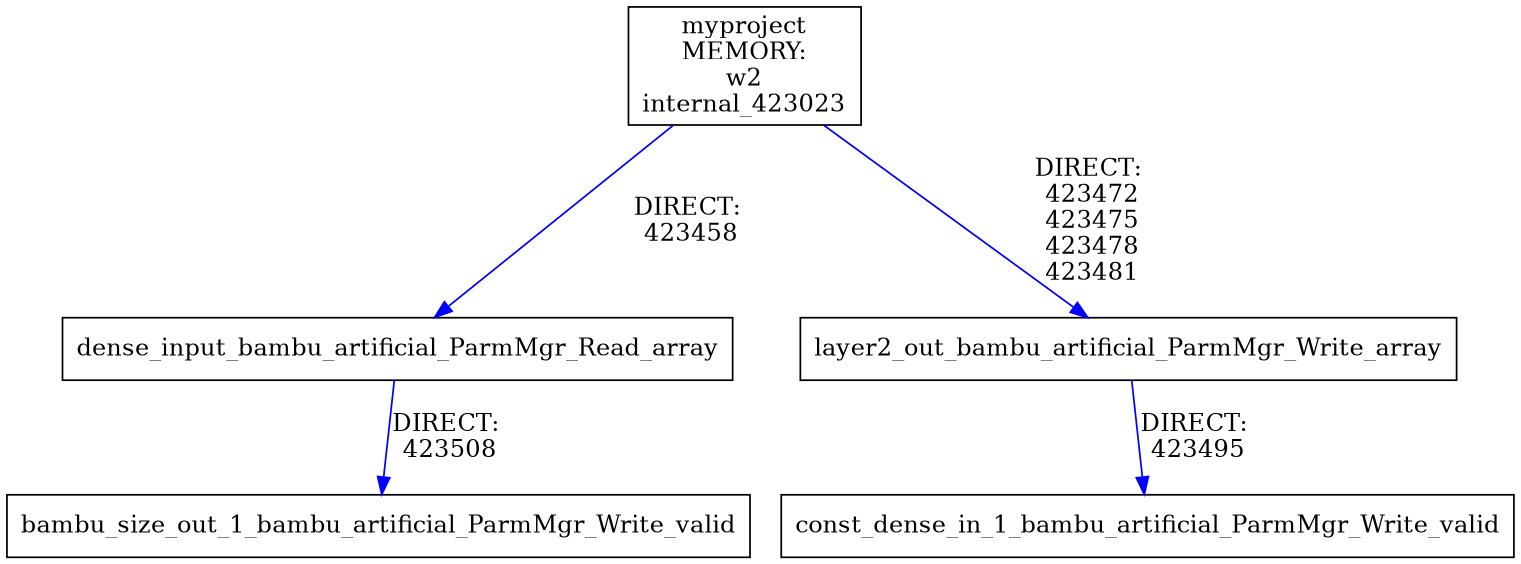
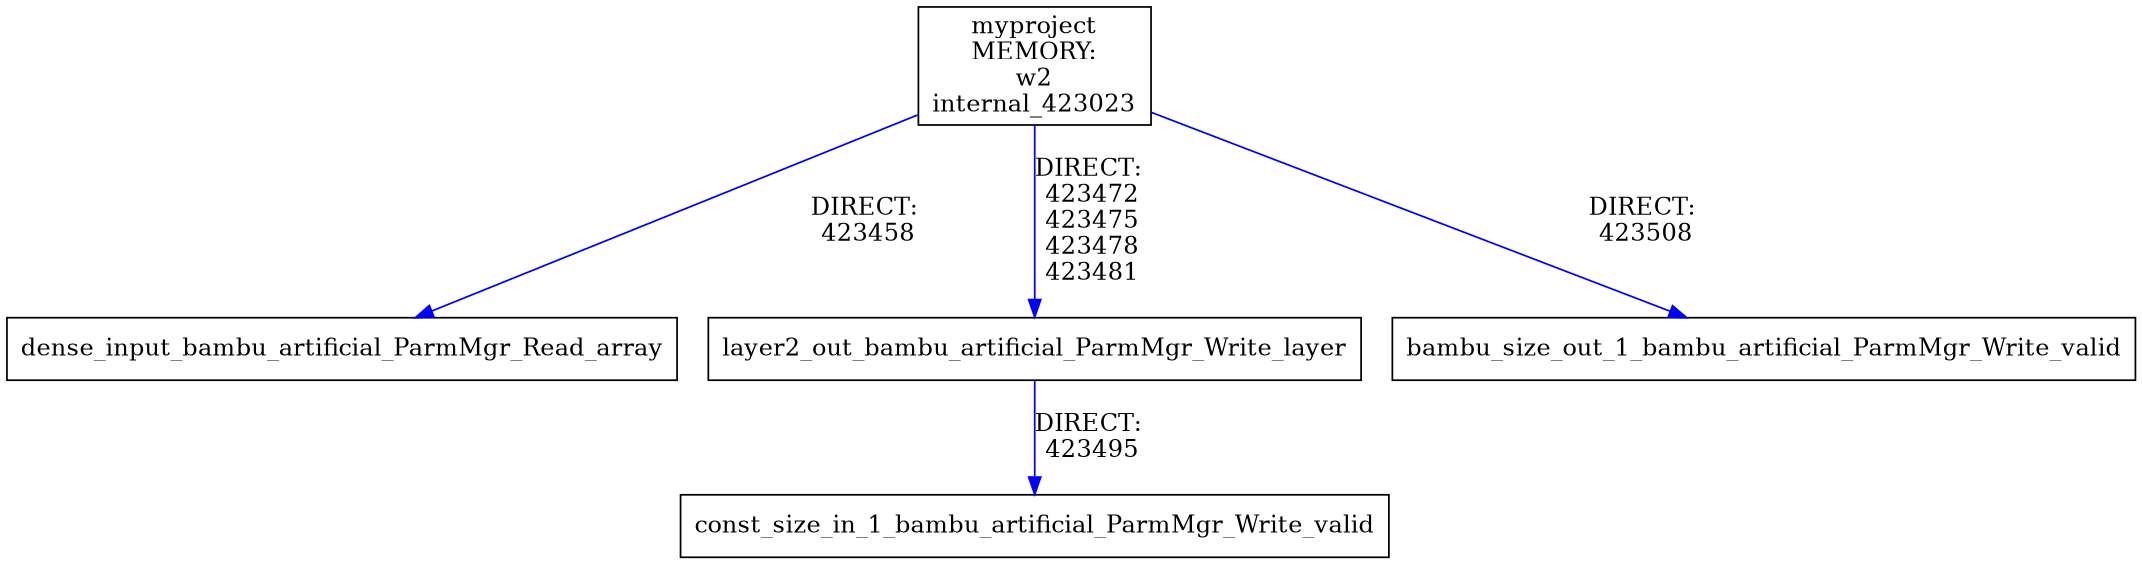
node "layer2_out_bambu_artificial_ParmMgr_Write_array": label "layer2_out_bambu_artificial_ParmMgr_Write_array" -> "layer2_out_bambu_artificial_ParmMgr_Write_layer"
edge "dense_input_bambu_artificial_ParmMgr_Read_array" -> "bambu_size_out_1_bambu_artificial_ParmMgr_Write_valid": now "myproject MEMORY: w2 internal_423023" -> "bambu_size_out_1_bambu_artificial_ParmMgr_Write_valid"
node "const_dense_in_1_bambu_artificial_ParmMgr_Write_valid": label "const_dense_in_1_bambu_artificial_ParmMgr_Write_valid" -> "const_size_in_1_bambu_artificial_ParmMgr_Write_valid"
